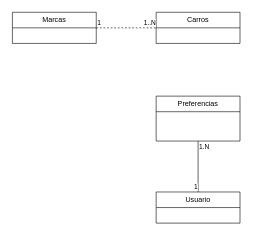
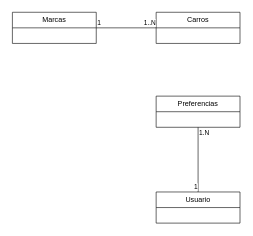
edge "Marcas" -- "Carros": style dashed -> solid
node "Preferencias": size 84x45 -> 84x31
